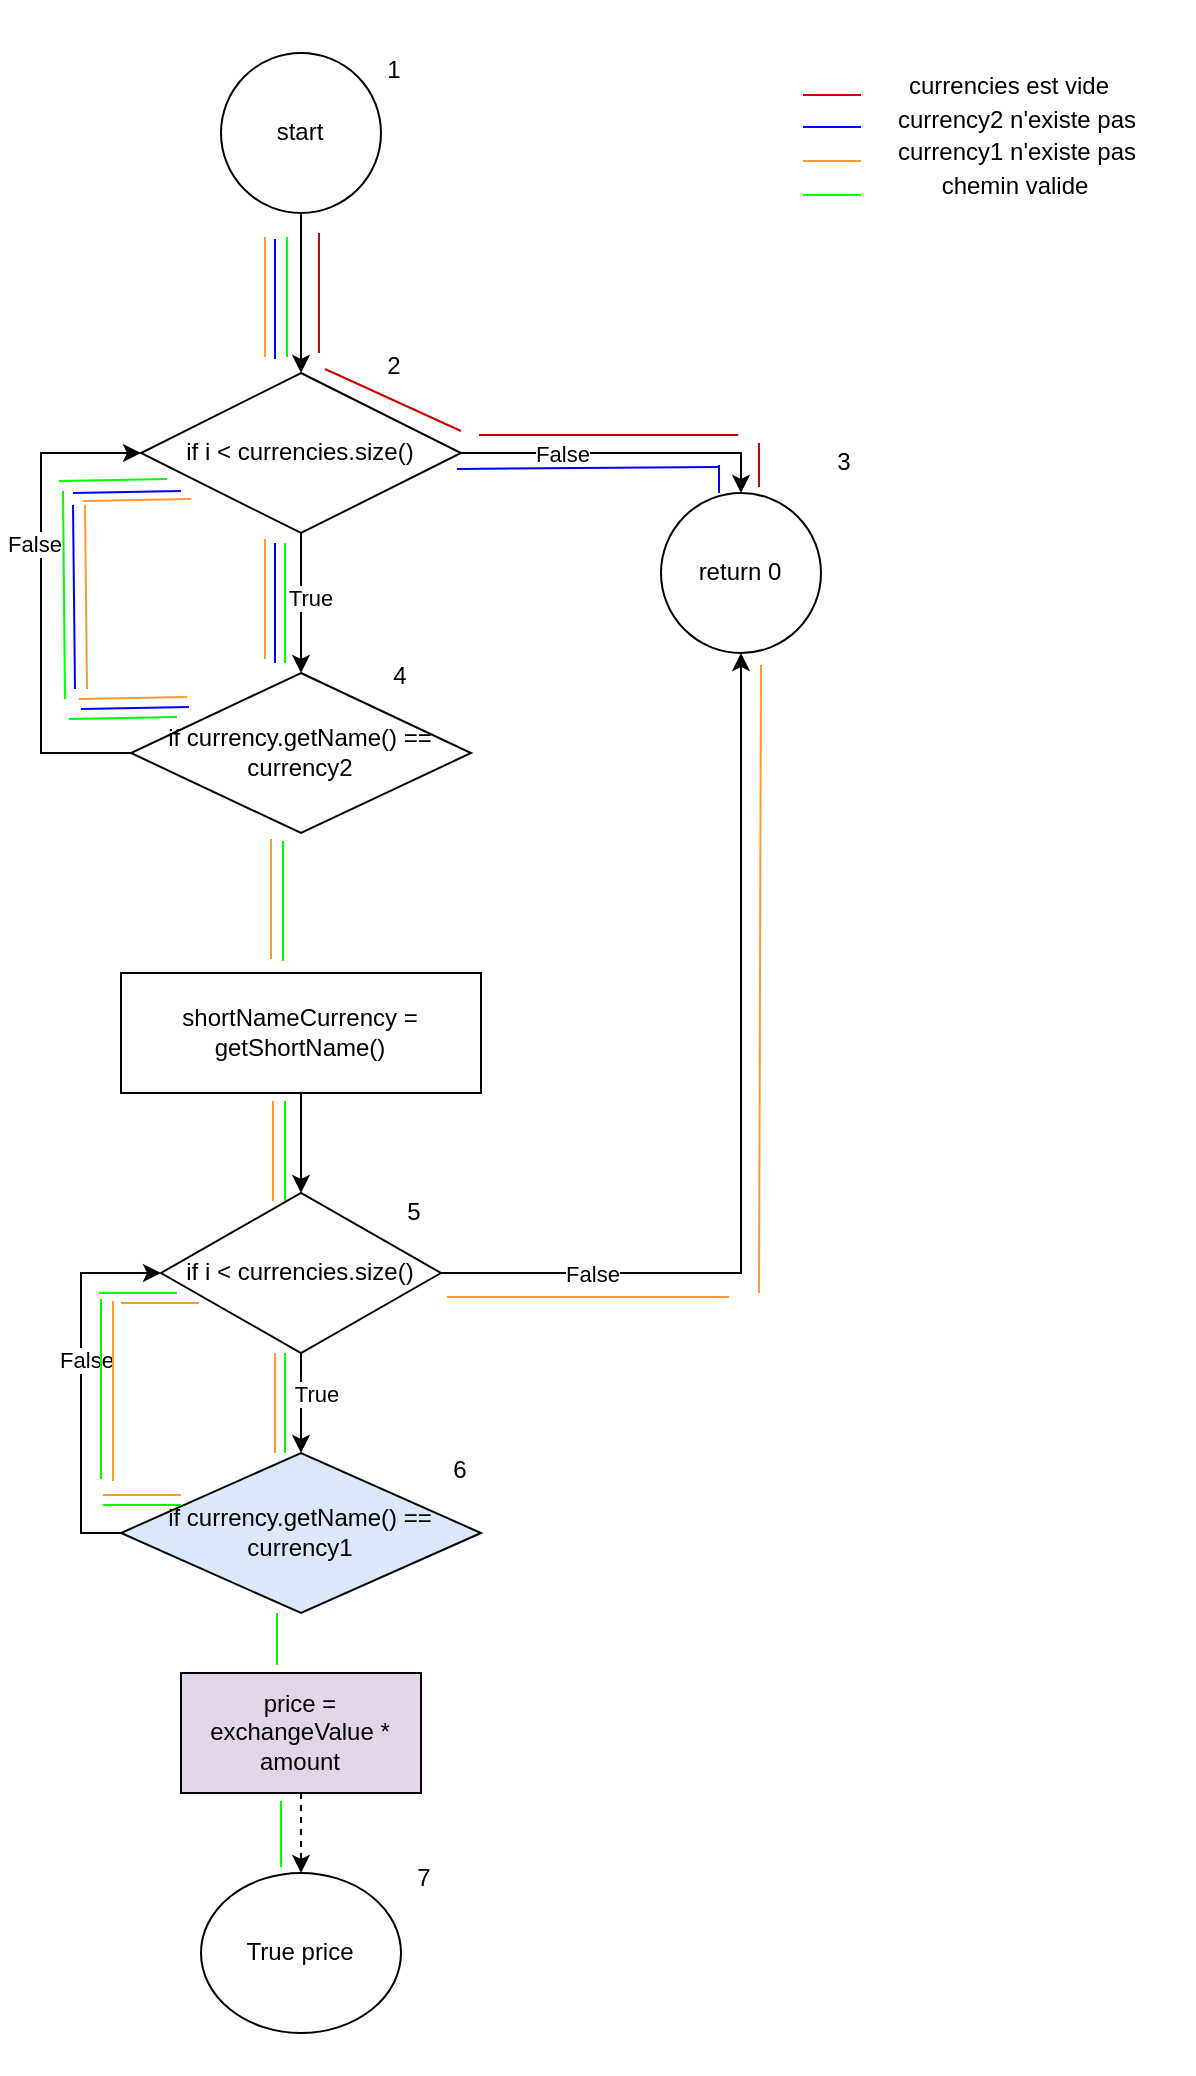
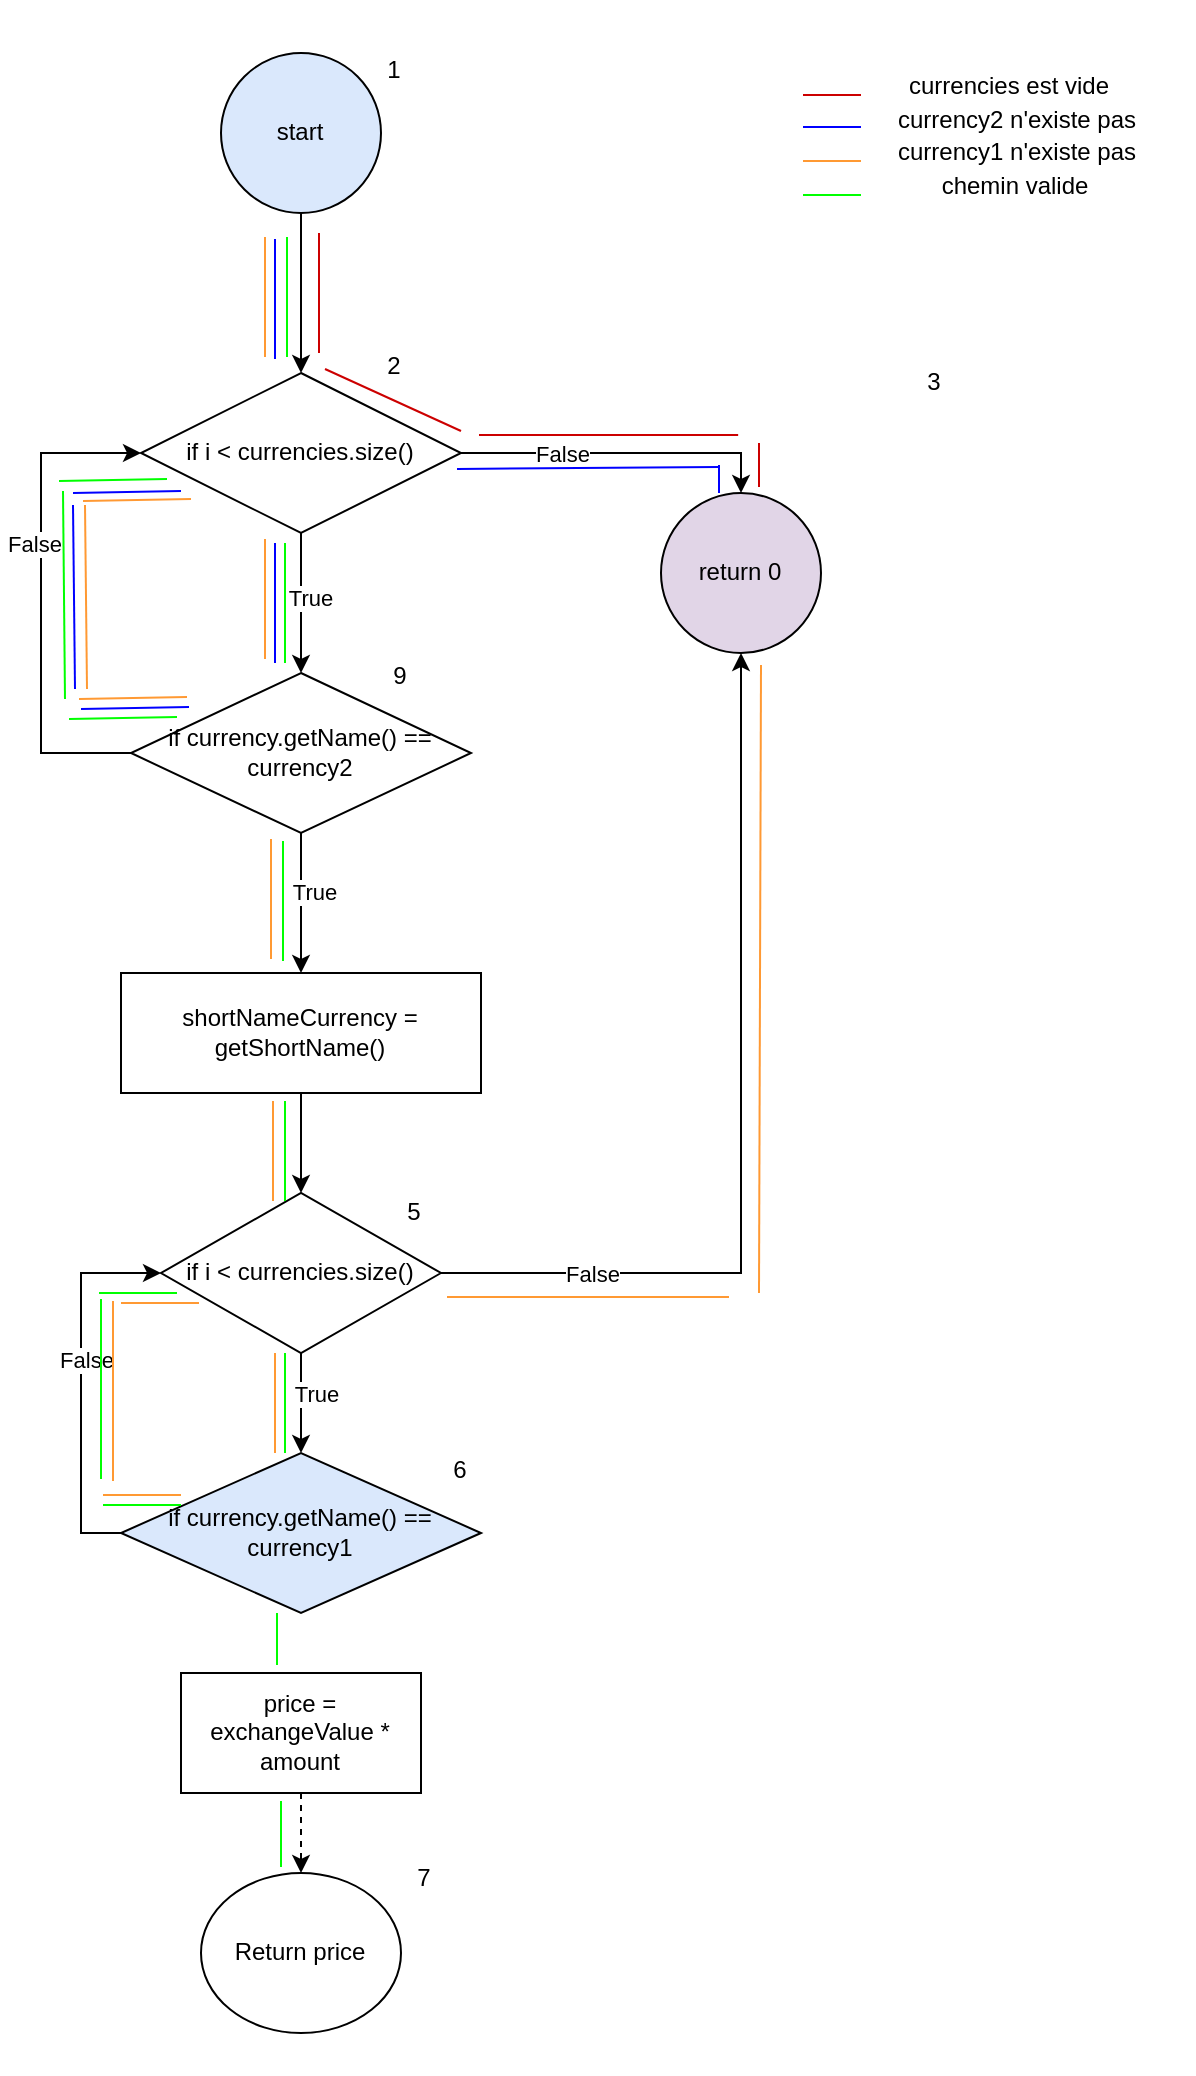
node "start": fillcolor #ffffff -> #dae8fc
node "3": moved (845, 463) -> (935, 383)
node "return 0": fillcolor #ffffff -> #e1d5e7
node "4": label "4" -> "9"
edge "if currency.getName() == currency2" -> "shortNameCurrency = getShortName()": added, label "True"
node "price = exchangeValue * amount": fillcolor #e1d5e7 -> #ffffff
node "True price": label "True price" -> "Return price"
